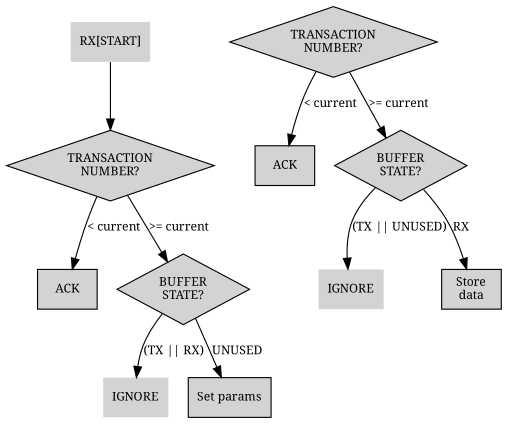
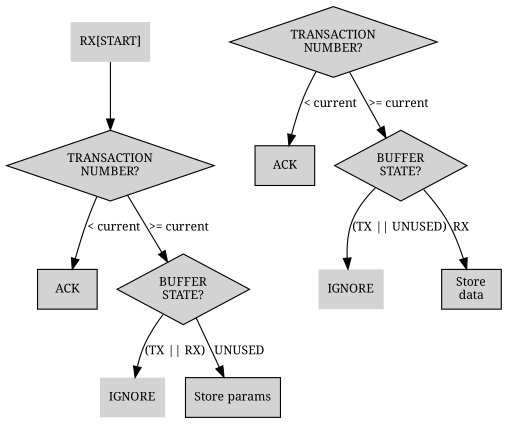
node "Set params": label "Set params" -> "Store params"
